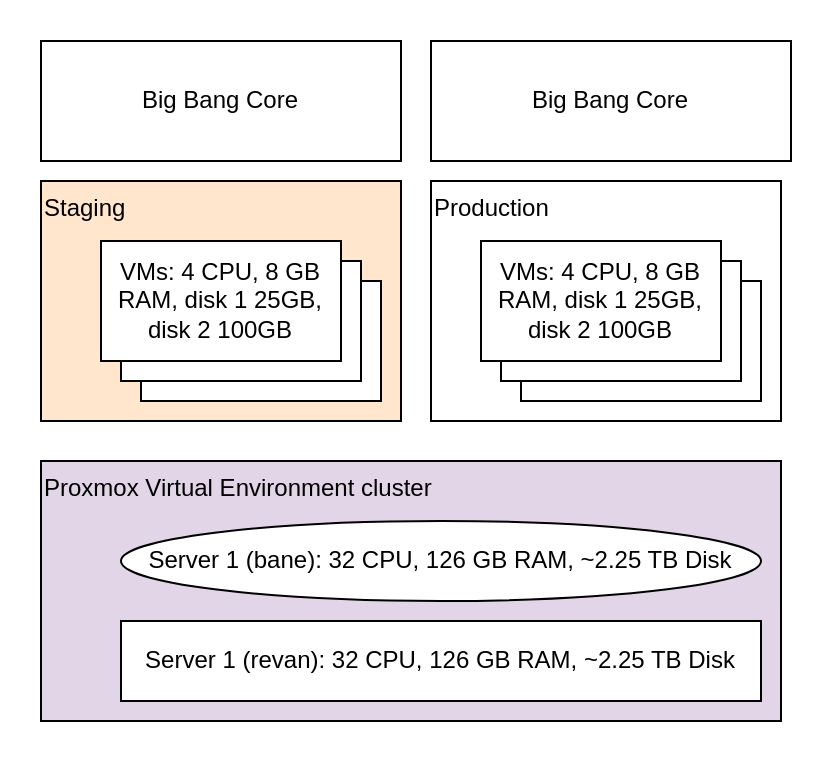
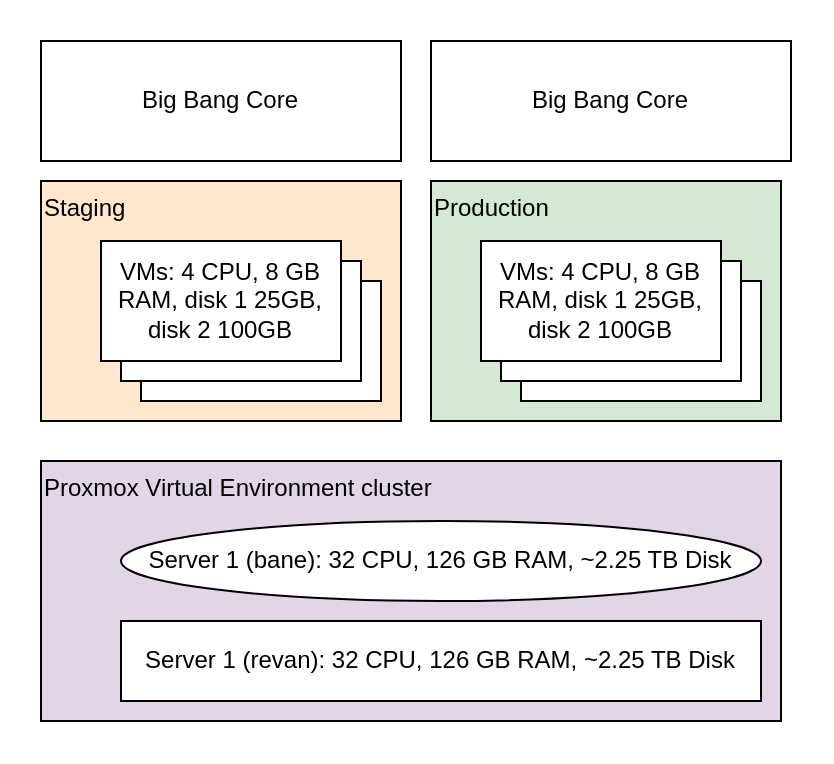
node "Production": fillcolor #ffffff -> #d5e8d4
